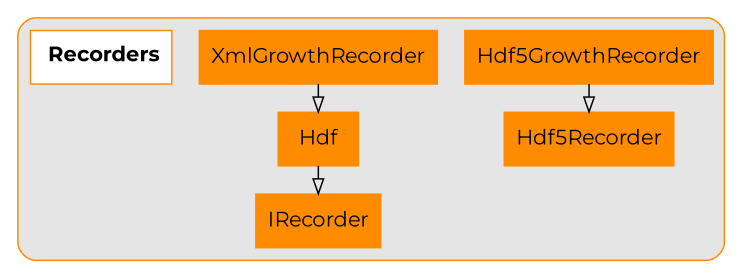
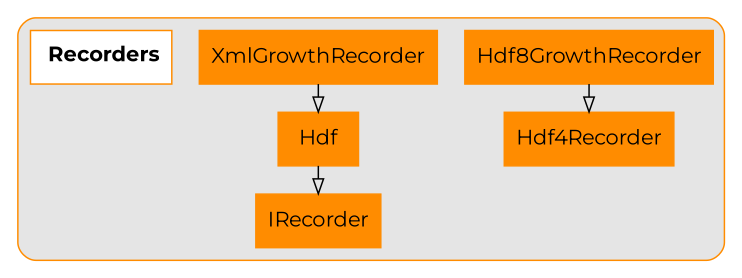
node "Hdf5GrowthRecorder": label "Hdf5GrowthRecorder" -> "Hdf8GrowthRecorder"
node "Hdf5Recorder": label "Hdf5Recorder" -> "Hdf4Recorder"
